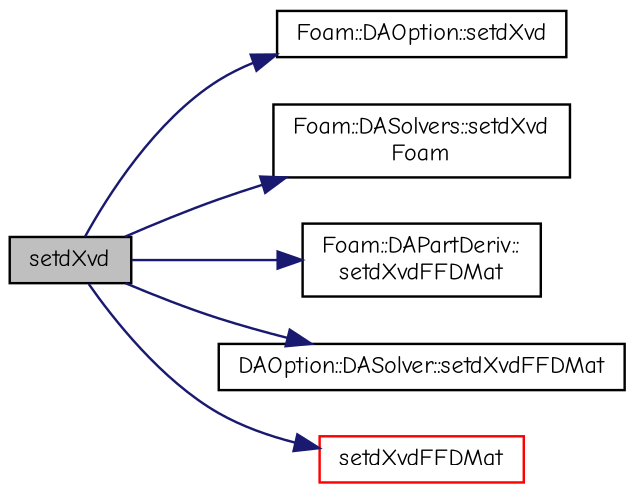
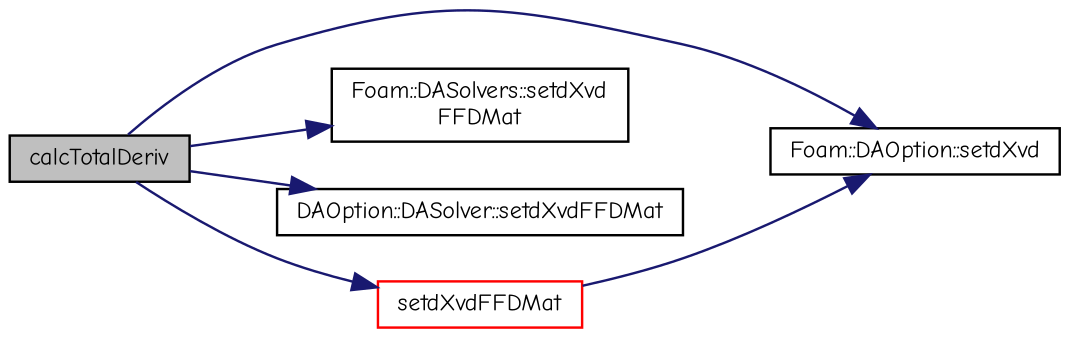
node "Foam::DASolvers::setdXvd Foam": label "Foam::DASolvers::setdXvd Foam" -> "Foam::DASolvers::setdXvd FFDMat"
edge "setdXvdFFDMat" -> "Foam::DAOption::setdXvd": added
node "setdXvd": label "setdXvd" -> "calcTotalDeriv"
node "Foam::DAPartDeriv:: setdXvdFFDMat": removed
